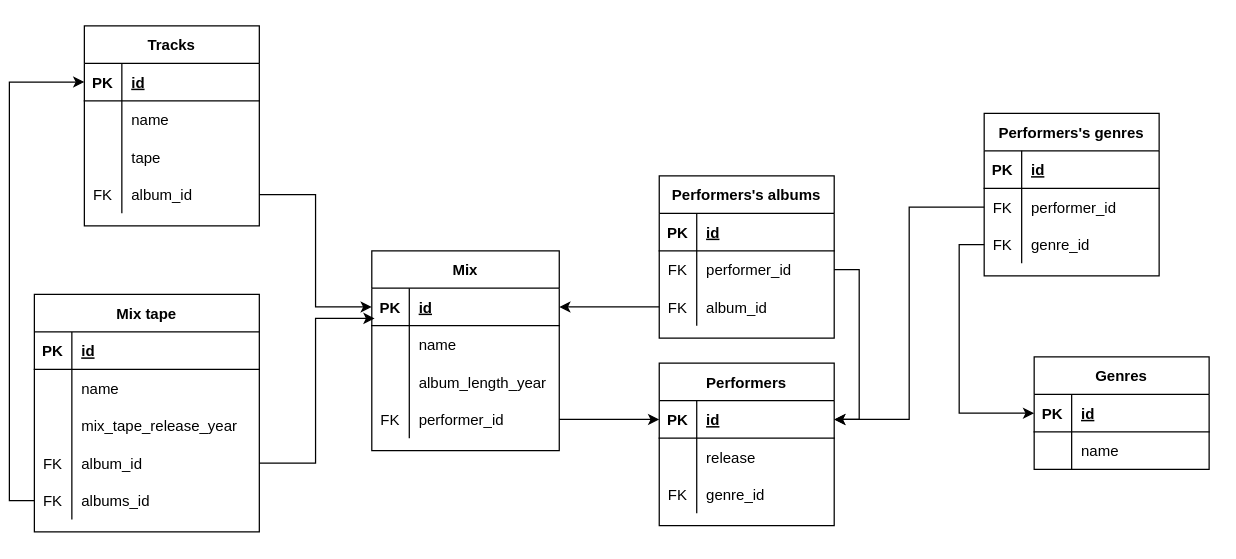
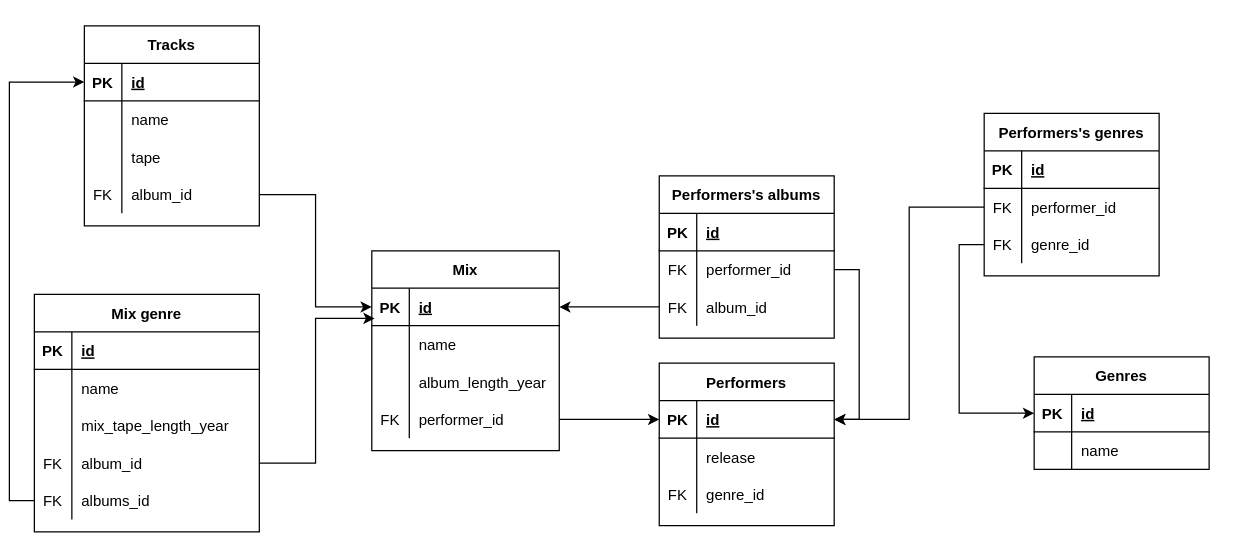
node "Mix tape": label "Mix tape" -> "Mix genre"
node "mix_tape_release_year": label "mix_tape_release_year" -> "mix_tape_length_year"
